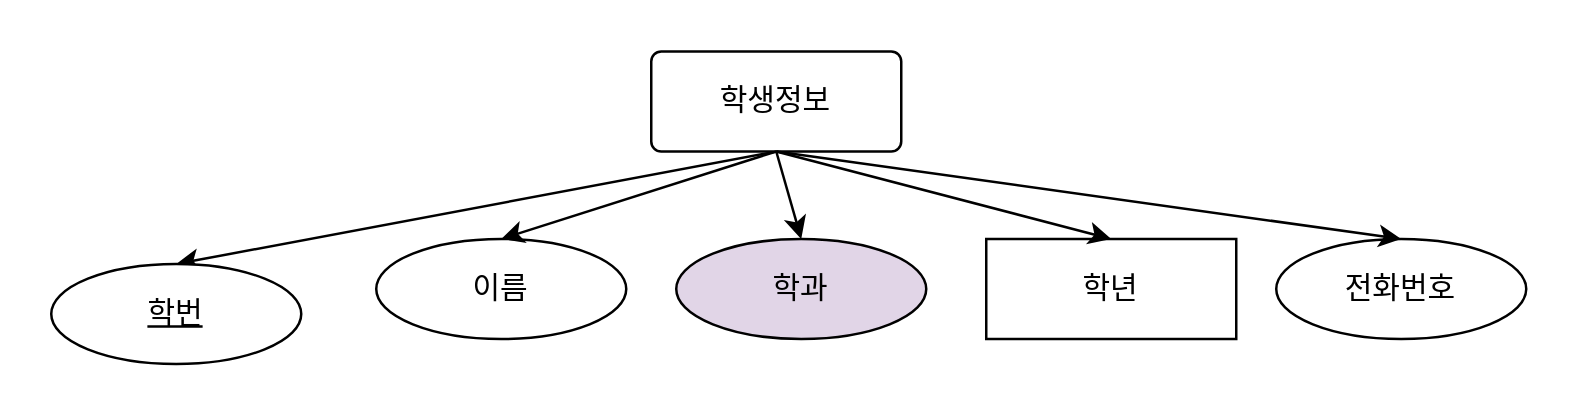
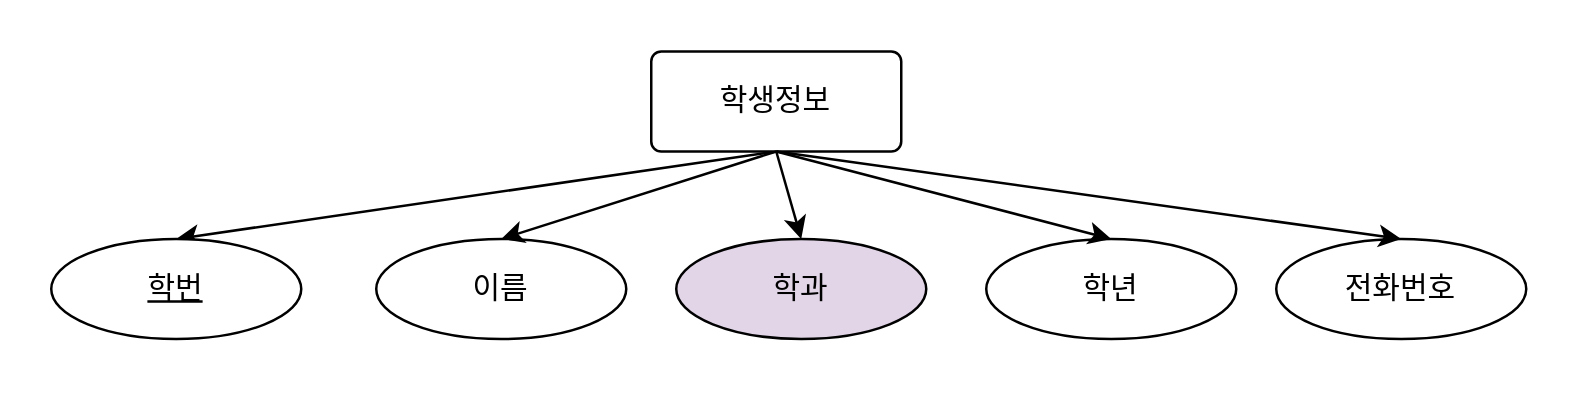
node "학년": shape rectangle -> ellipse
node "학번": moved (176, 314) -> (176, 289)
